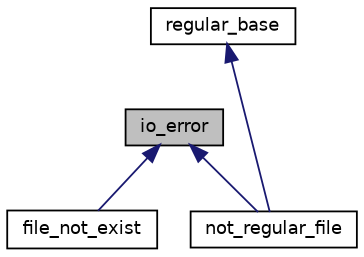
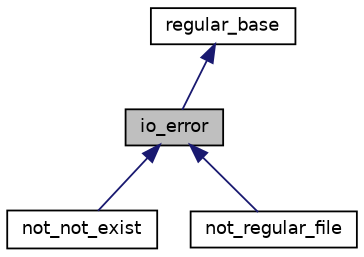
edge "not_regular_file" -> "regular_base": now "io_error" -> "regular_base"
node "file_not_exist": label "file_not_exist" -> "not_not_exist"
